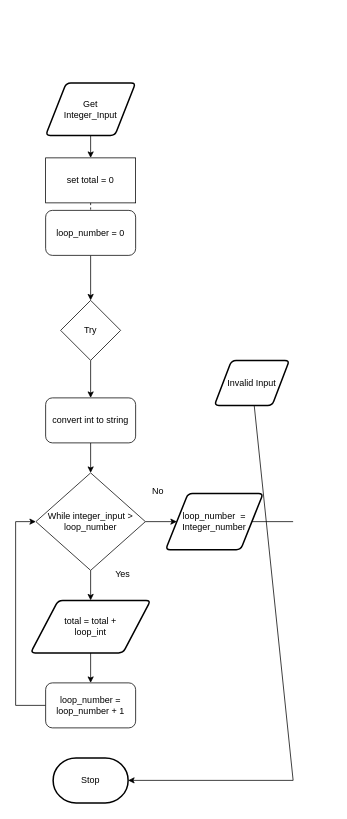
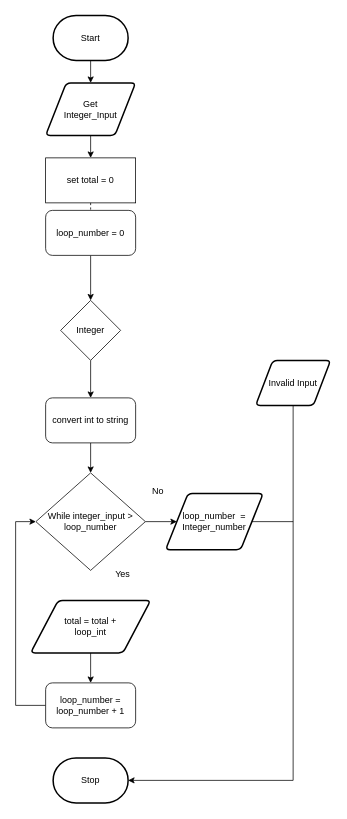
node "Start": added
edge "Start" -> "Get Integer_Input": added
node "Try": label "Try" -> "Integer"
node "Invalid Input": moved (252, 383) -> (293, 383)
edge "While integer_input > loop_number" -> "total = total + loop_int": removed
